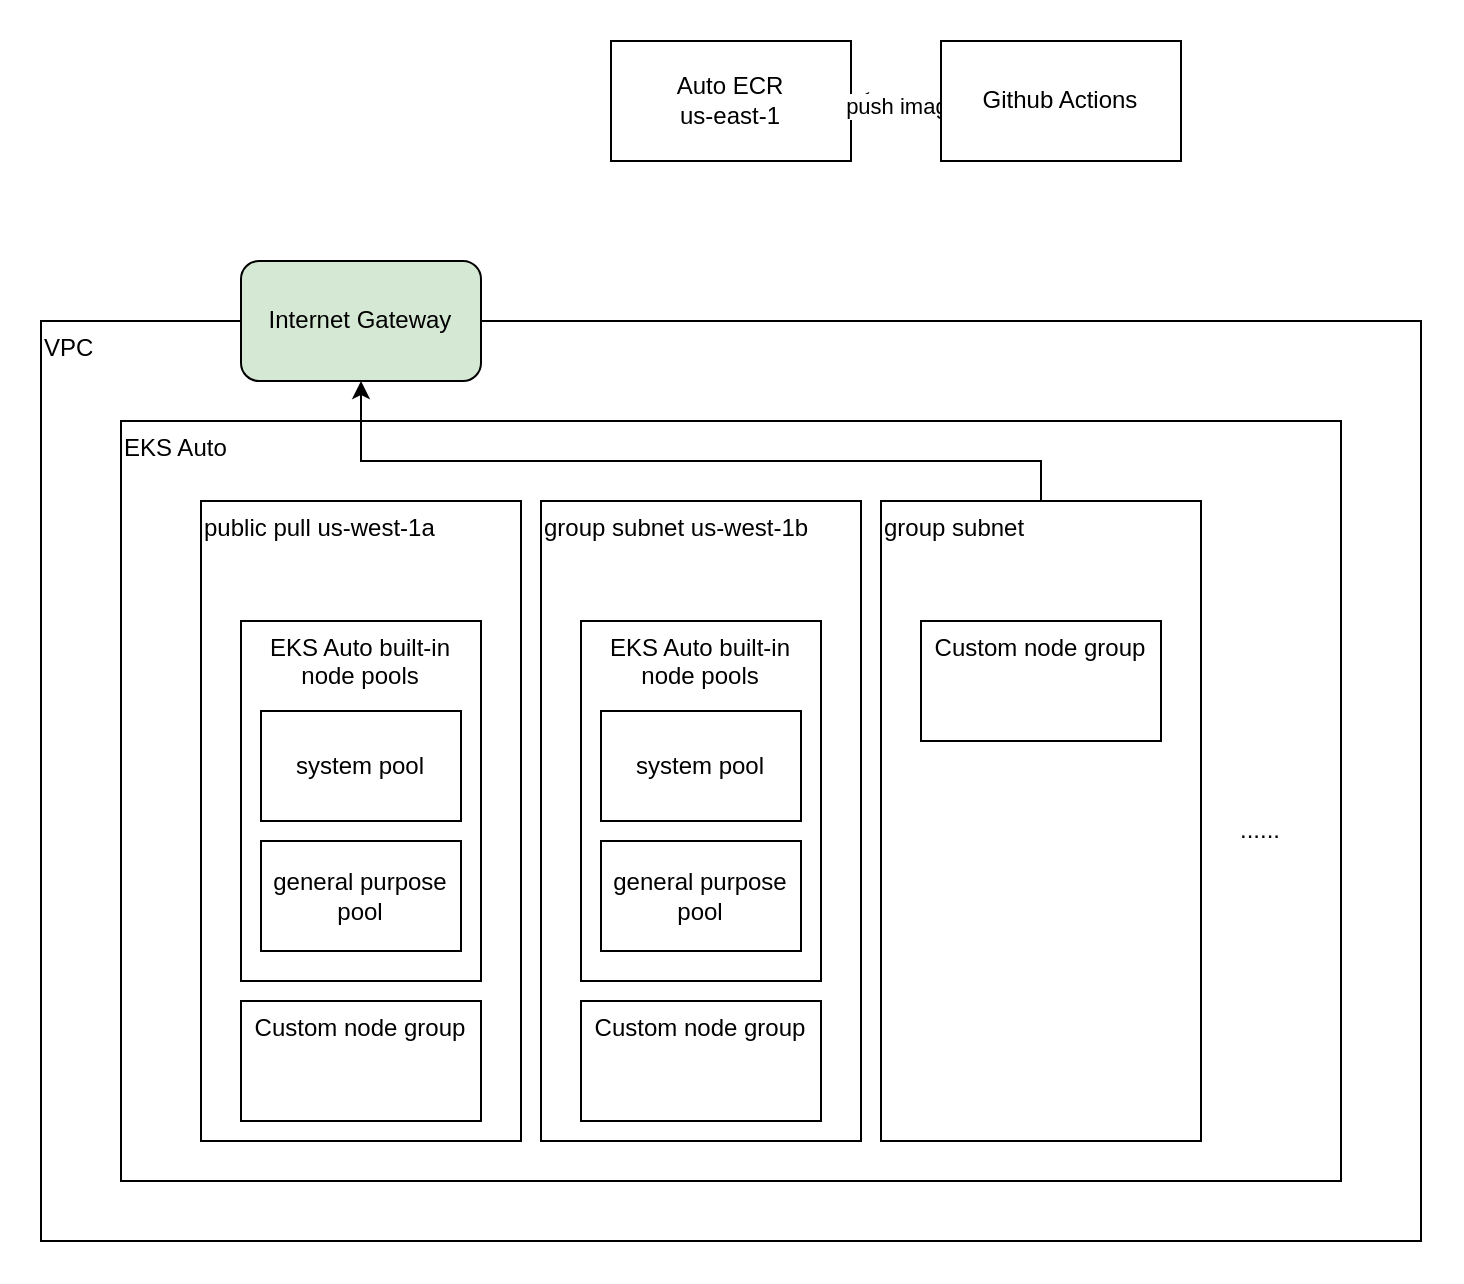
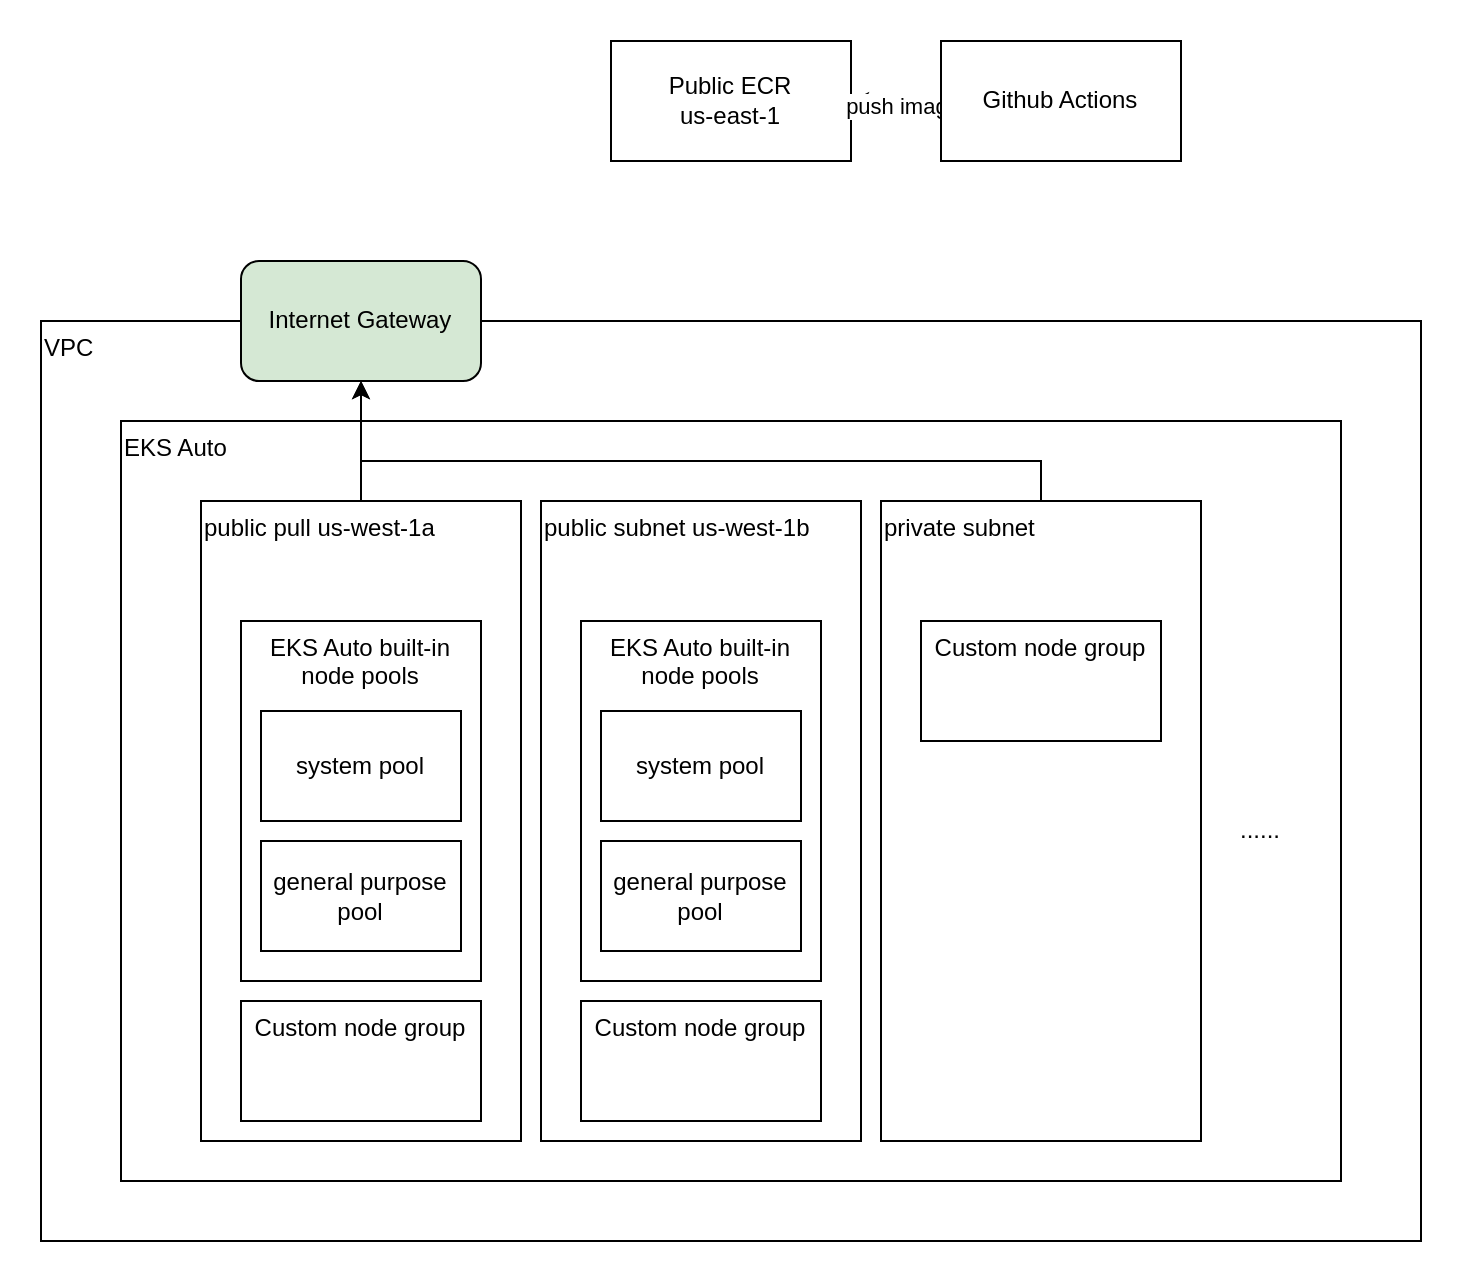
node "Auto ECR us-east-1": label "Auto ECR us-east-1" -> "Public ECR us-east-1"
edge "public pull us-west-1a" -> "Internet Gateway": added
node "group subnet us-west-1b": label "group subnet us-west-1b" -> "public subnet us-west-1b"
node "group subnet": label "group subnet" -> "private subnet"
